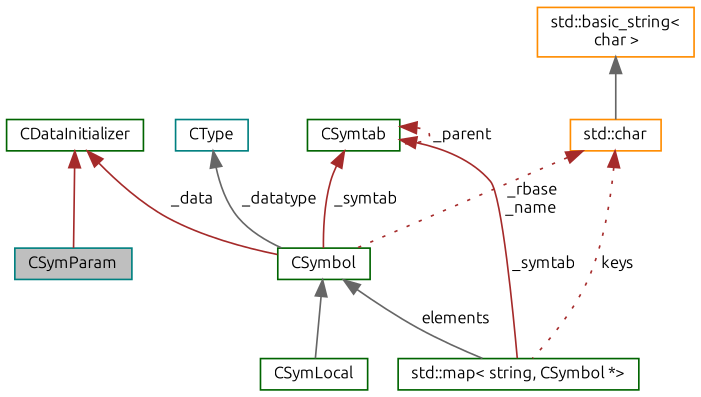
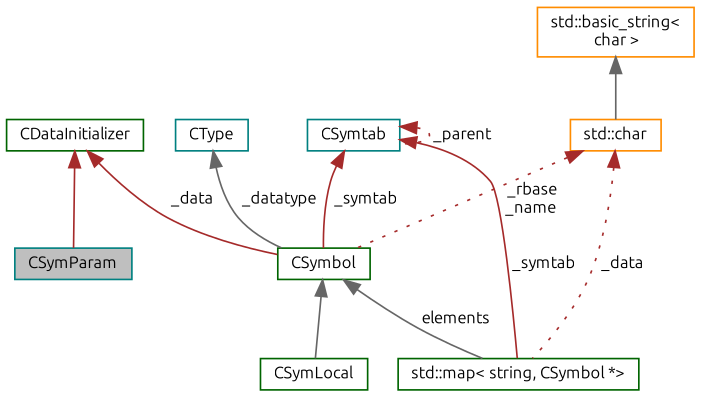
node "CSymtab": color darkgreen -> teal
edge "std::map< string, CSymbol *>" -> "std::char": label " keys" -> " _data"
